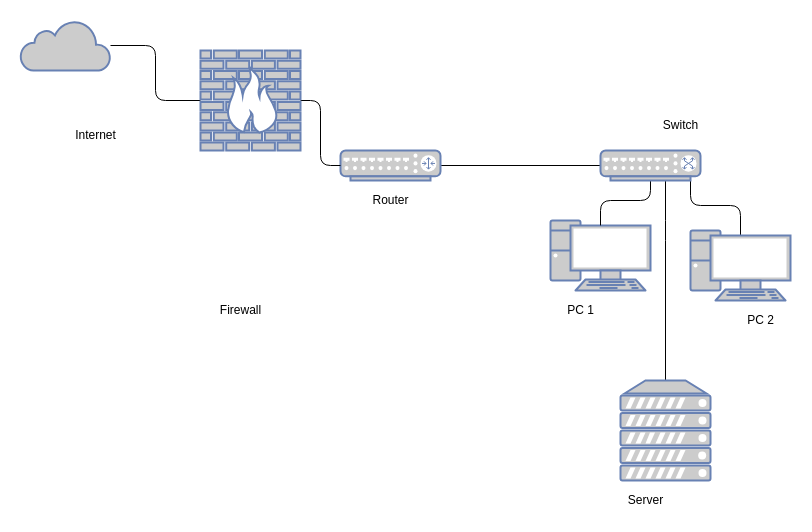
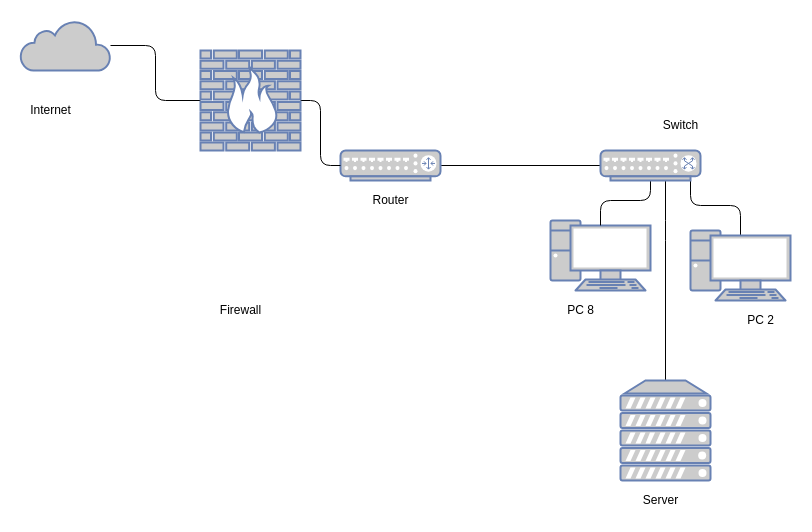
node "Internet": moved (96, 136) -> (51, 111)
node "PC 1": label "PC 1" -> "PC 8"
node "Server": moved (646, 501) -> (661, 501)
